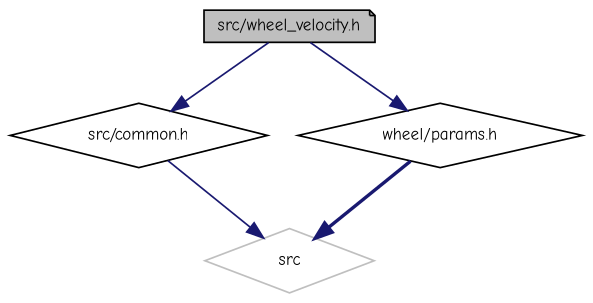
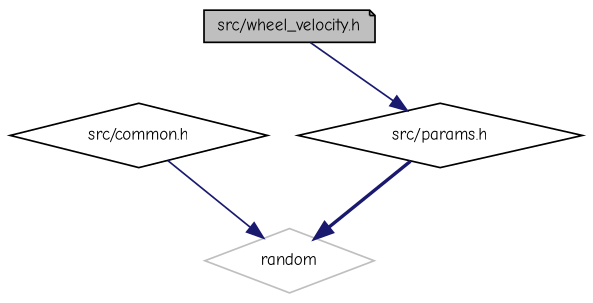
edge "src/wheel_velocity.h" -> "src/common.h": removed
node "wheel/params.h": label "wheel/params.h" -> "src/params.h"
node "src": label "src" -> "random"
